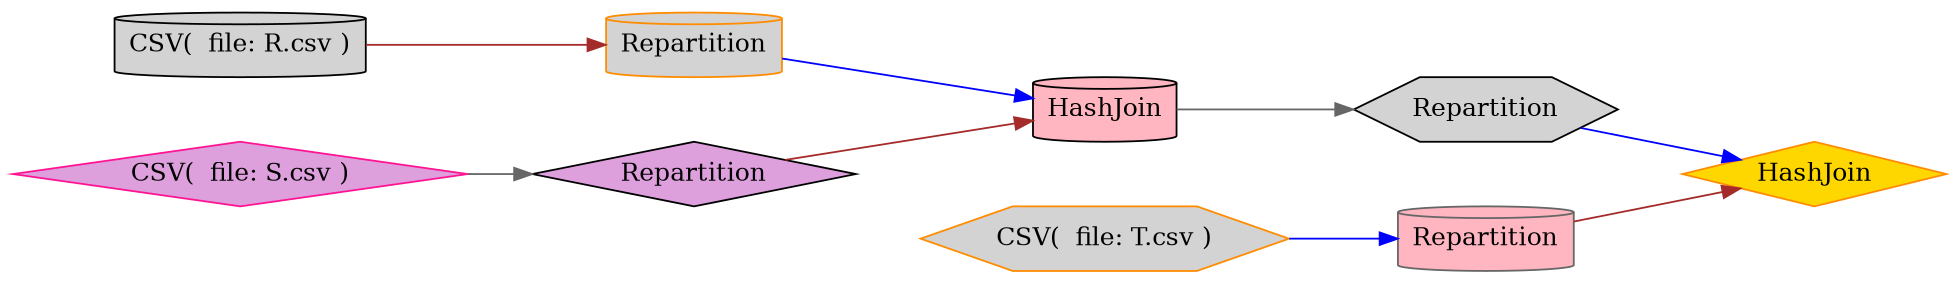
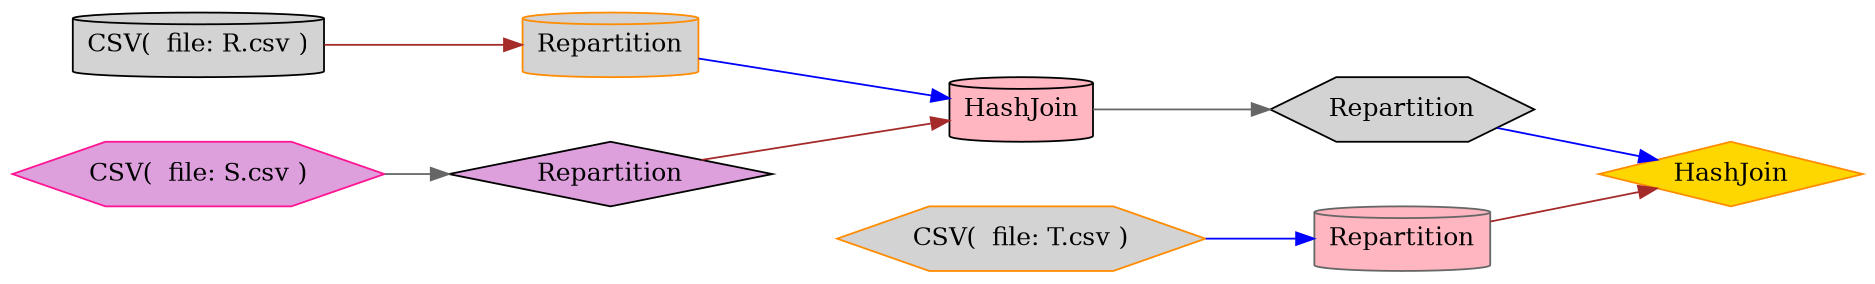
node "CSV(  file: S.csv )": shape diamond -> hexagon
